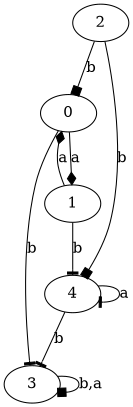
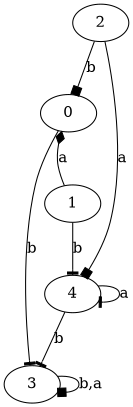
edge "0" -> "1": removed, label "a"
edge "2" -> "4": label "b" -> "a"
